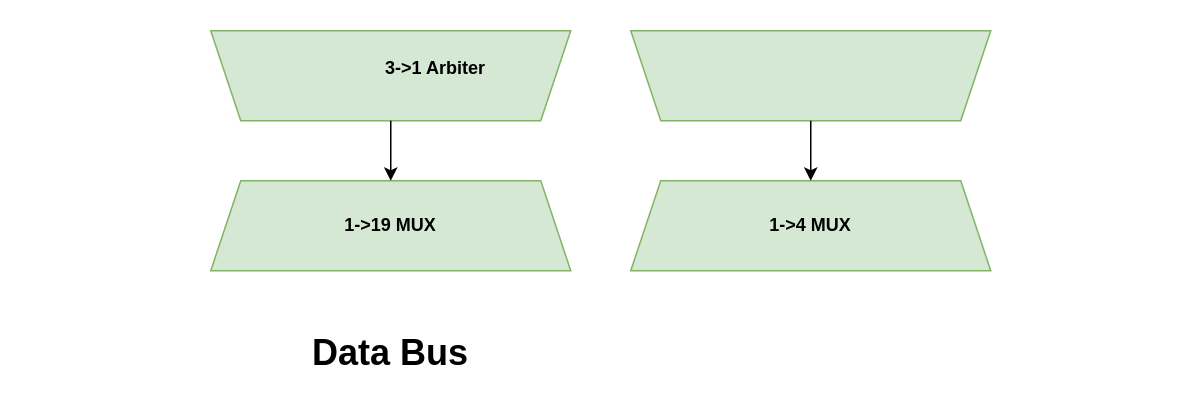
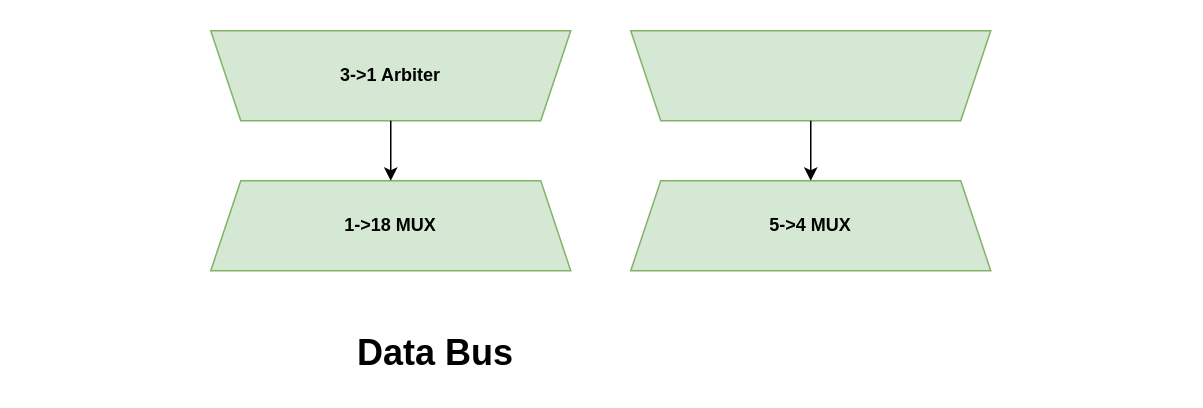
node "3->1 Arbiter": moved (436, 68) -> (391, 76)
node "1->19 MUX": label "1->19 MUX" -> "1->18 MUX"
node "1->4 MUX": label "1->4 MUX" -> "5->4 MUX"
node "Data Bus": moved (391, 353) -> (436, 353)
